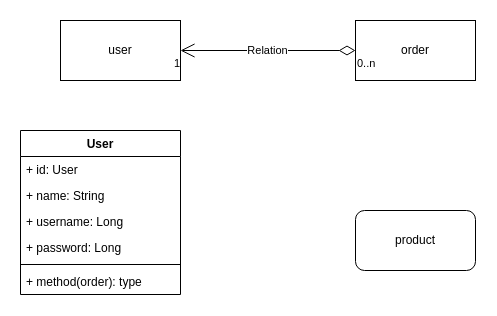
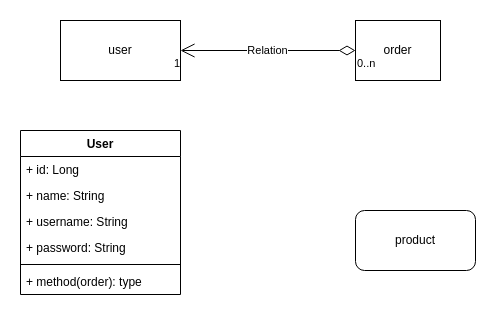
node "order": size 120x60 -> 85x60
node "+ id: User": label "+ id: User" -> "+ id: Long"
node "+ username: Long": label "+ username: Long" -> "+ username: String"
node "+ password: Long": label "+ password: Long" -> "+ password: String"
